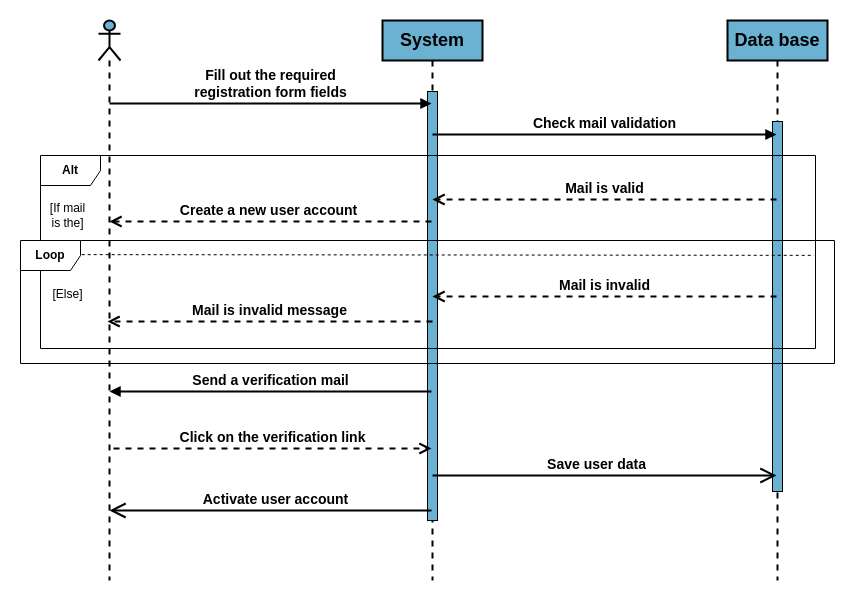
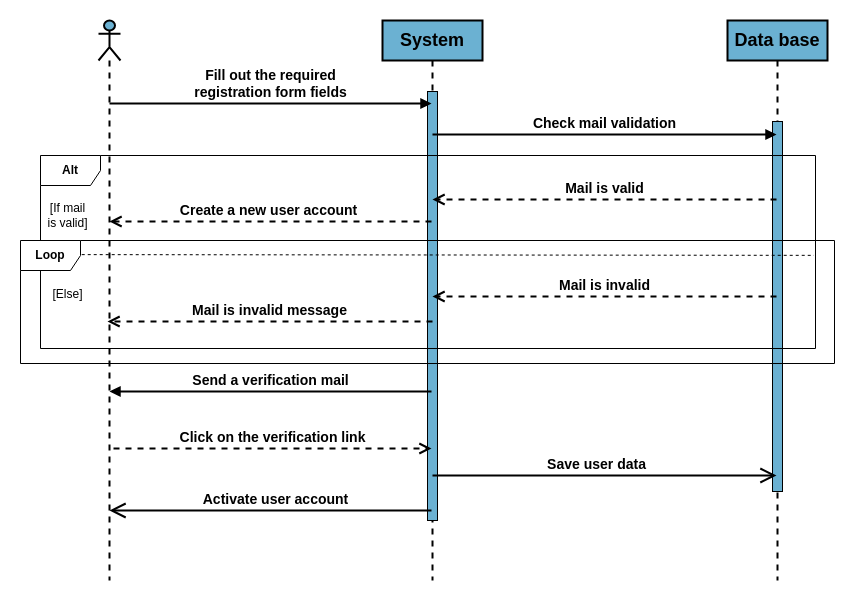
node "[If mail is the]": label "[If mail is the]" -> "[If mail is valid]"
